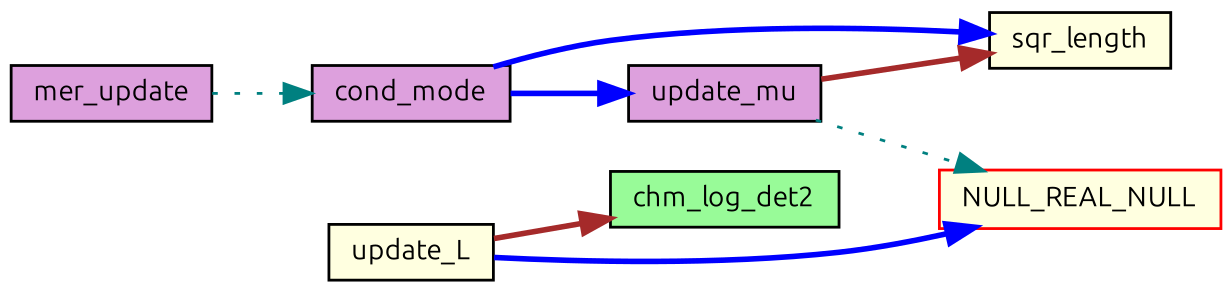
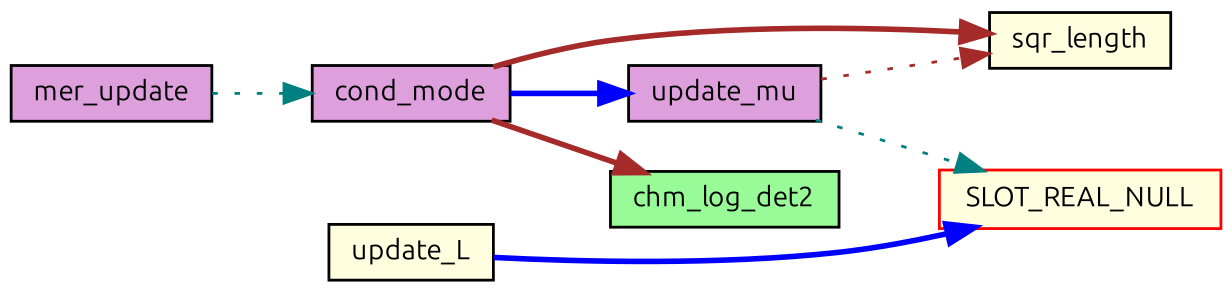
edge "cond_mode" -> "sqr_length": color blue -> brown
edge "update_mu" -> "sqr_length": style bold -> dotted
node "NULL_REAL_NULL": label "NULL_REAL_NULL" -> "SLOT_REAL_NULL"
edge "update_L" -> "chm_log_det2": now "cond_mode" -> "chm_log_det2"
